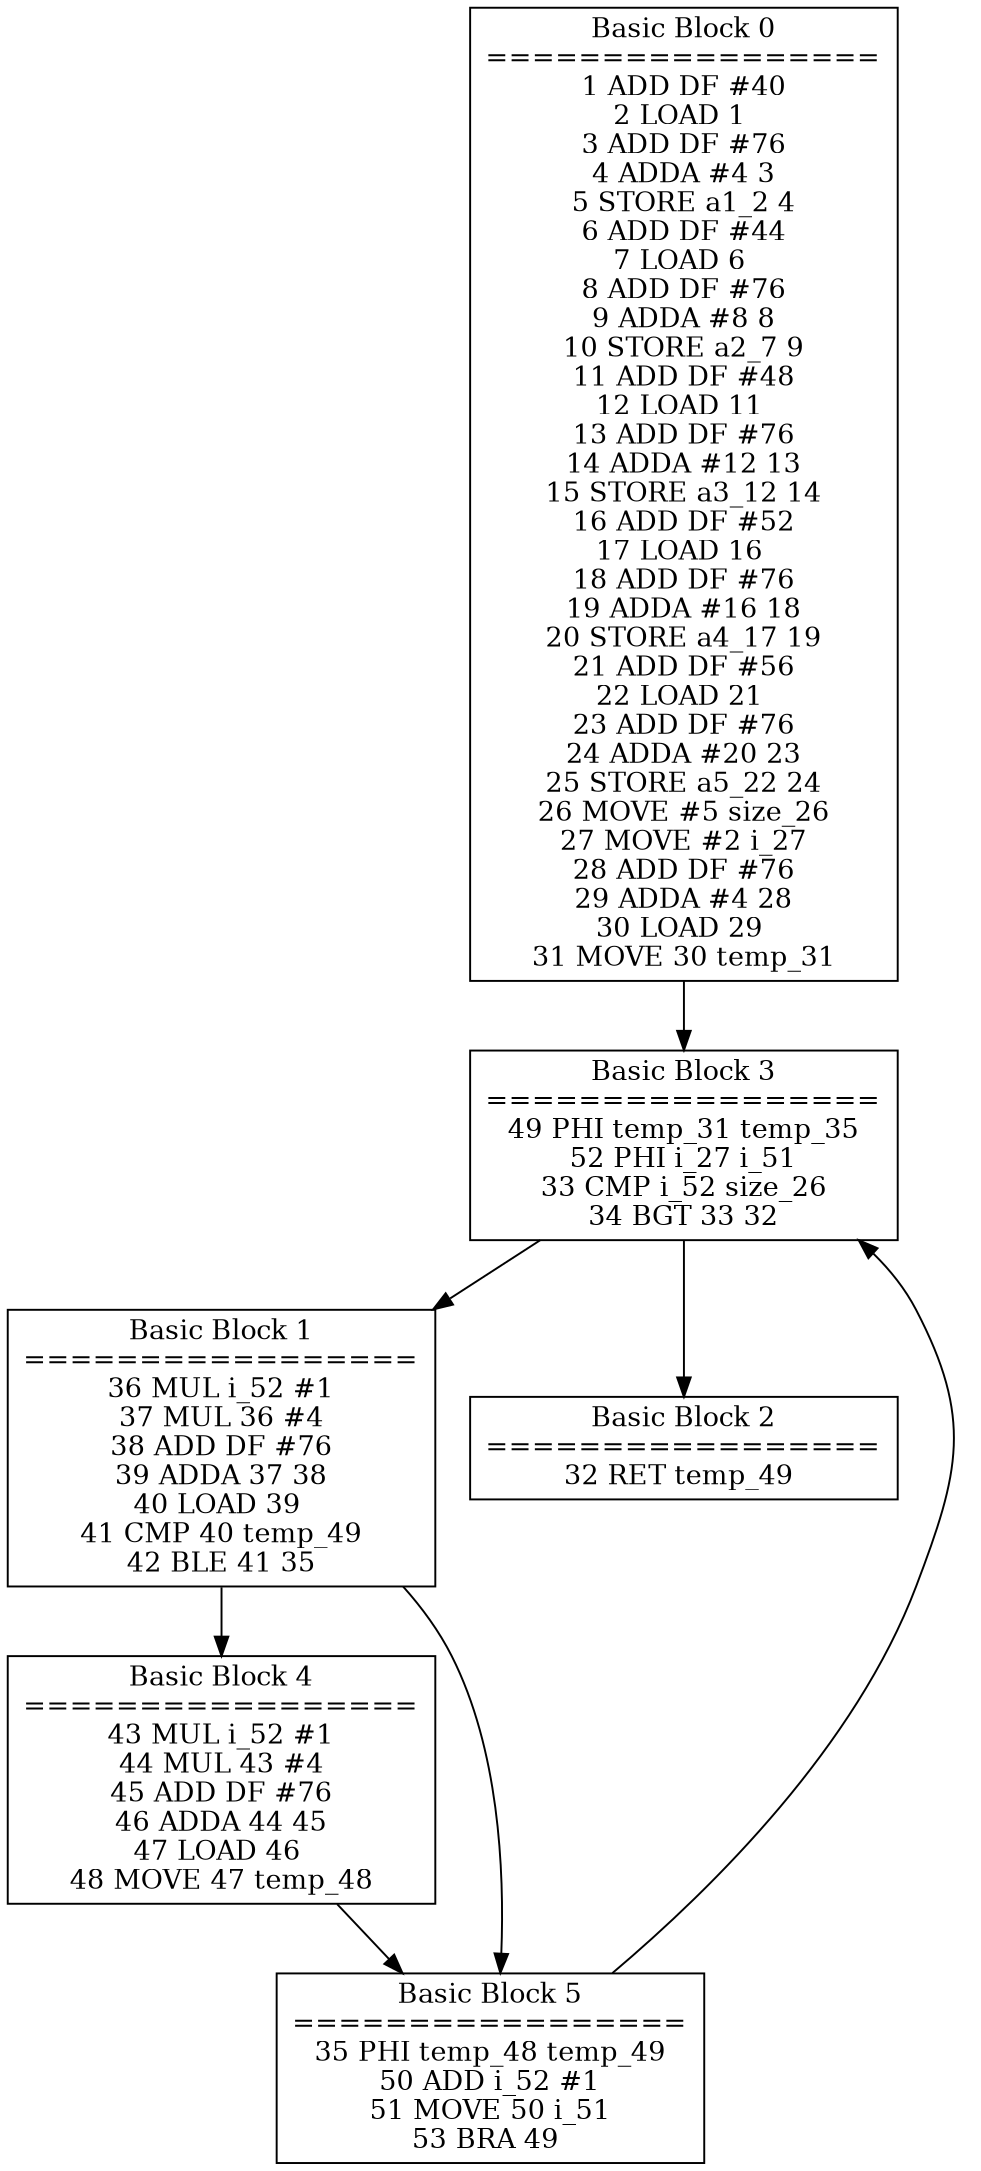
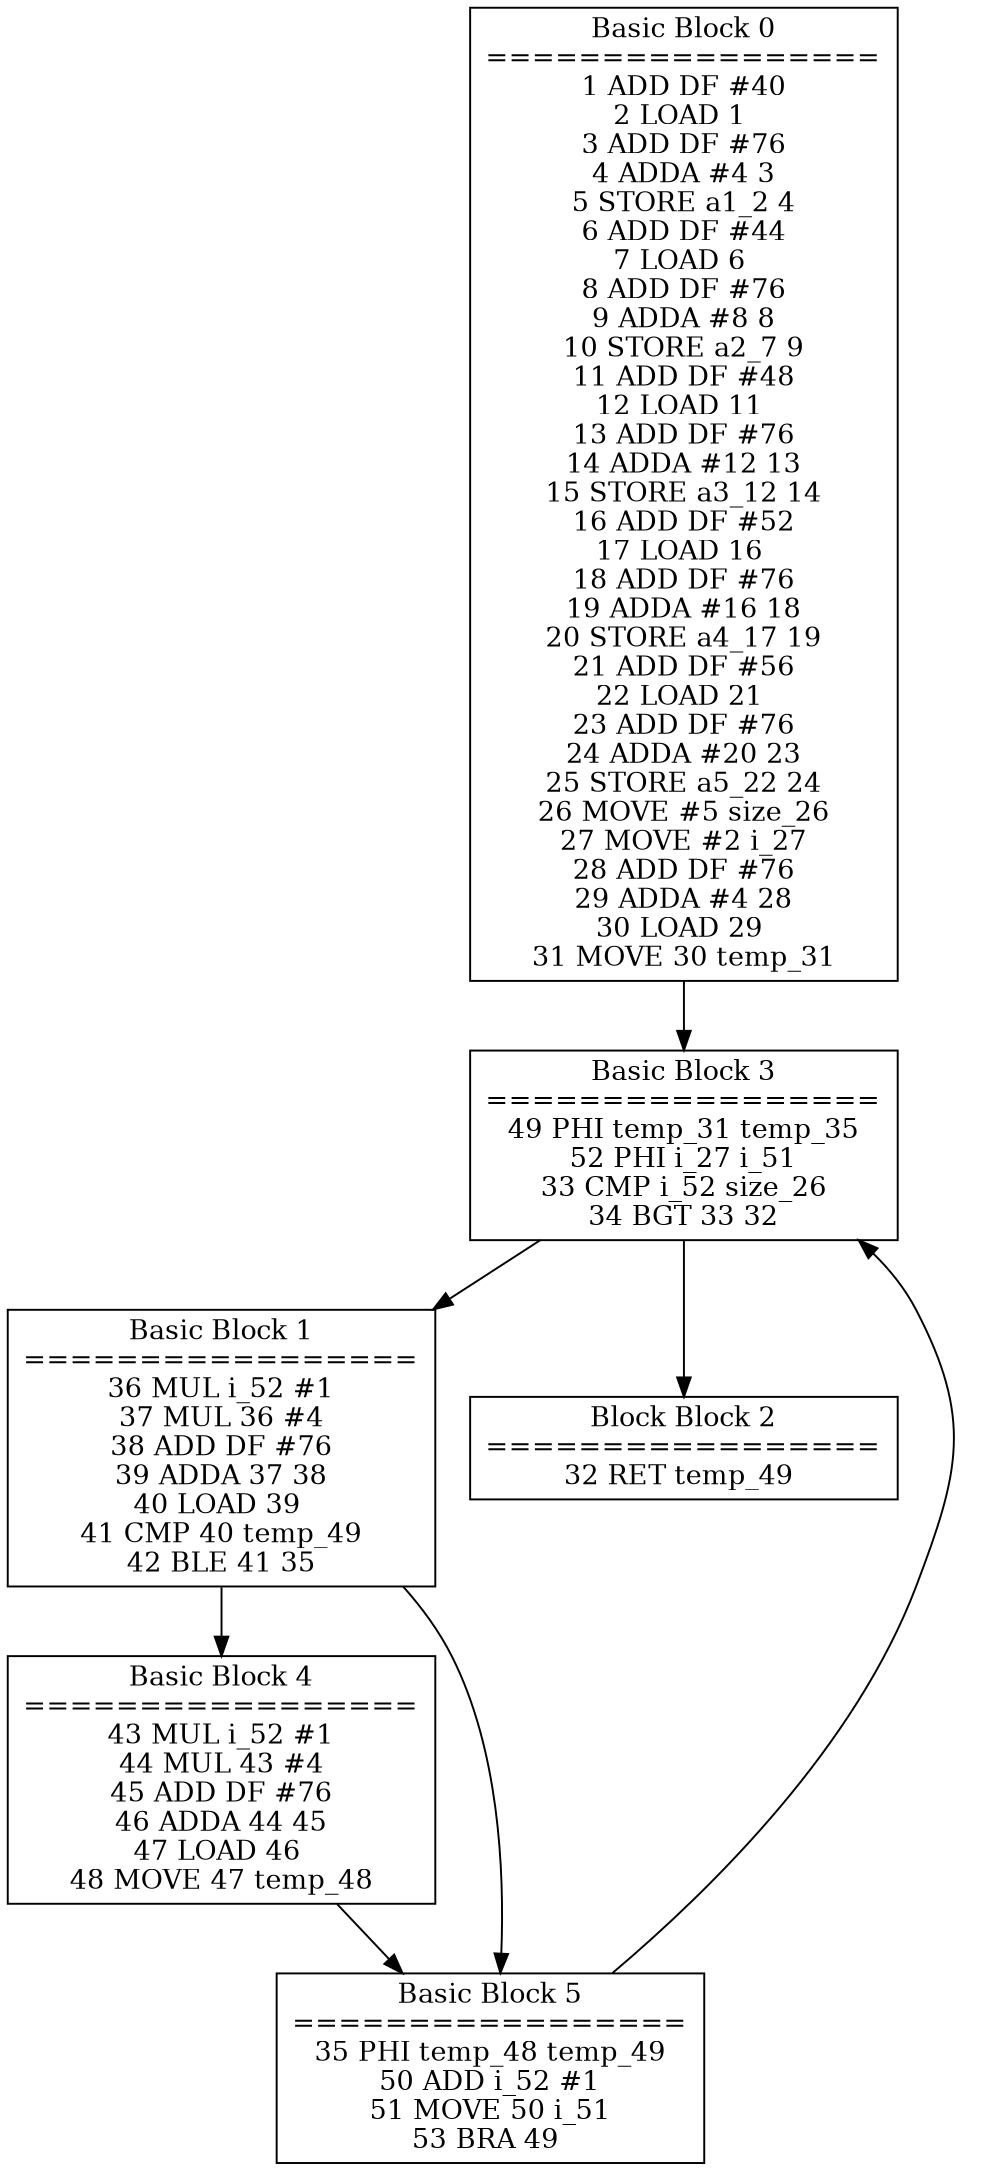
node "Basic Block 2 ================= 32 RET temp_49": label "Basic Block 2 ================= 32 RET temp_49" -> "Block Block 2 ================= 32 RET temp_49"
